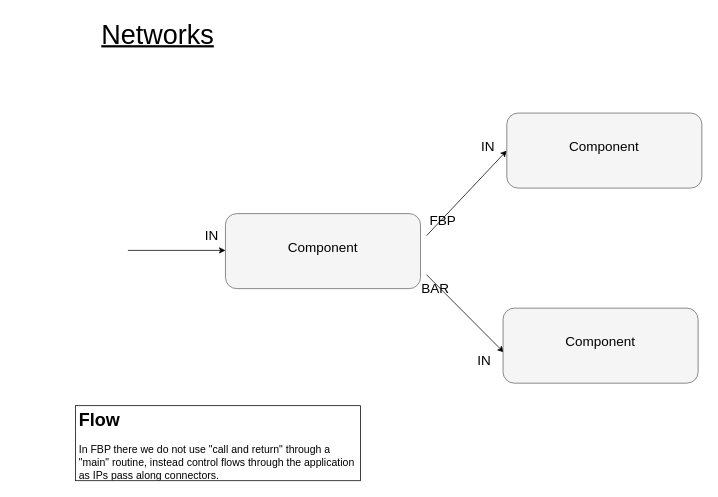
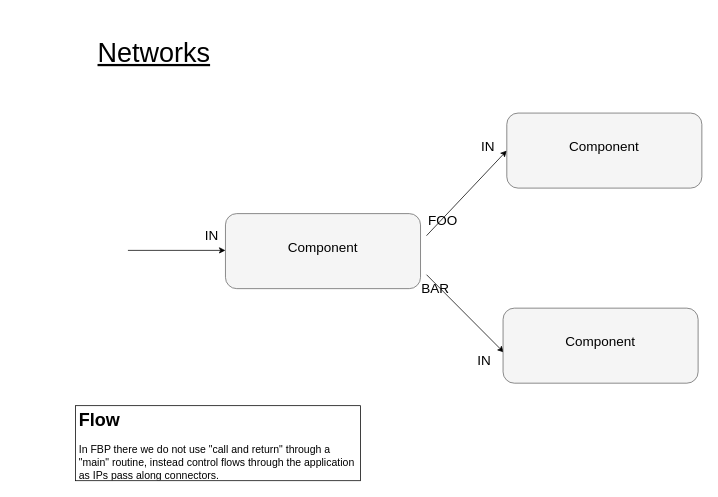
node "Networks": moved (158, 34) -> (154, 53)
node "FBP": label "FBP" -> "FOO"
